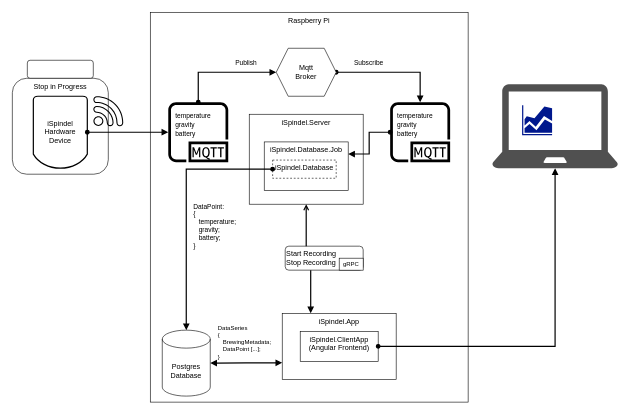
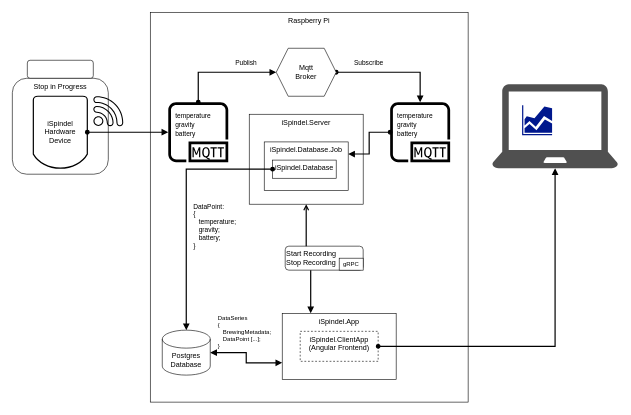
node "iSpindel.Database": style dashed -> solid
node "iSpindel.ClientApp (Angular Frontend)": style solid -> dashed
node "Postgres Database": size 48x66 -> 48x45
